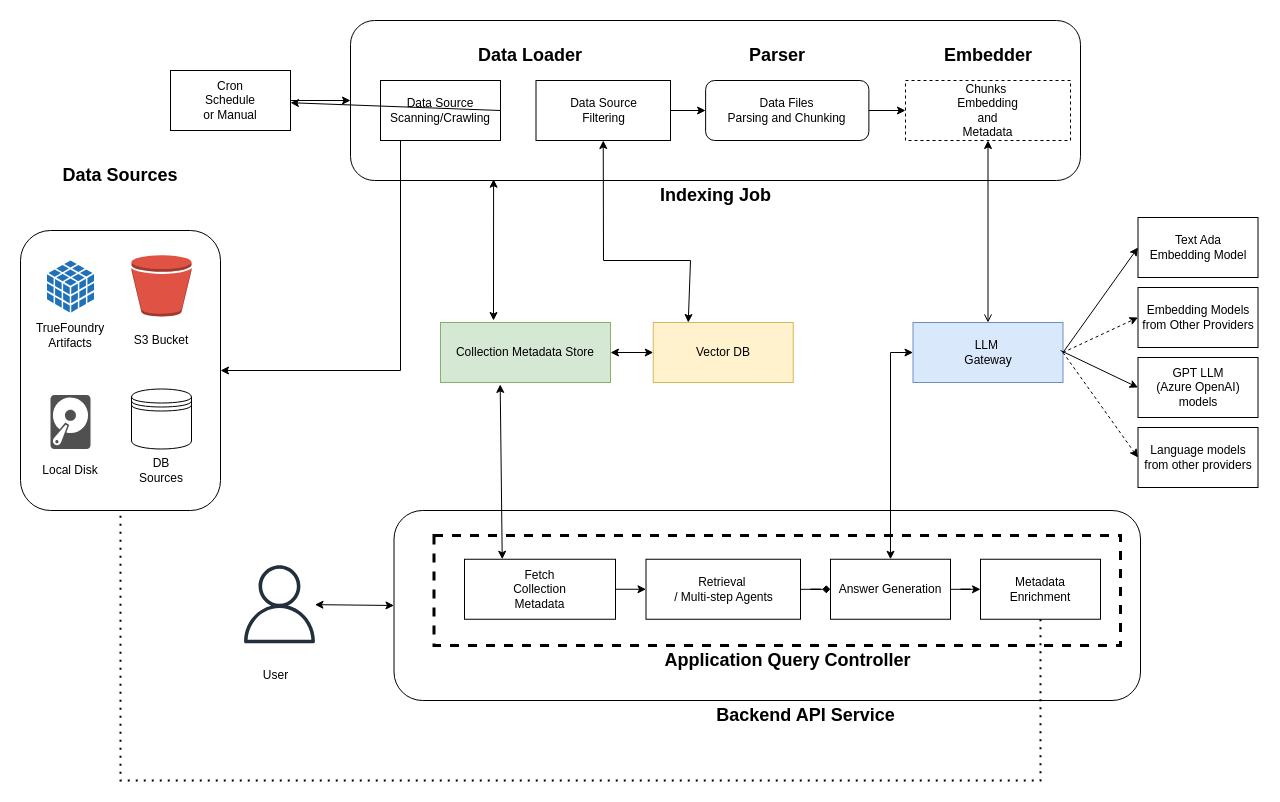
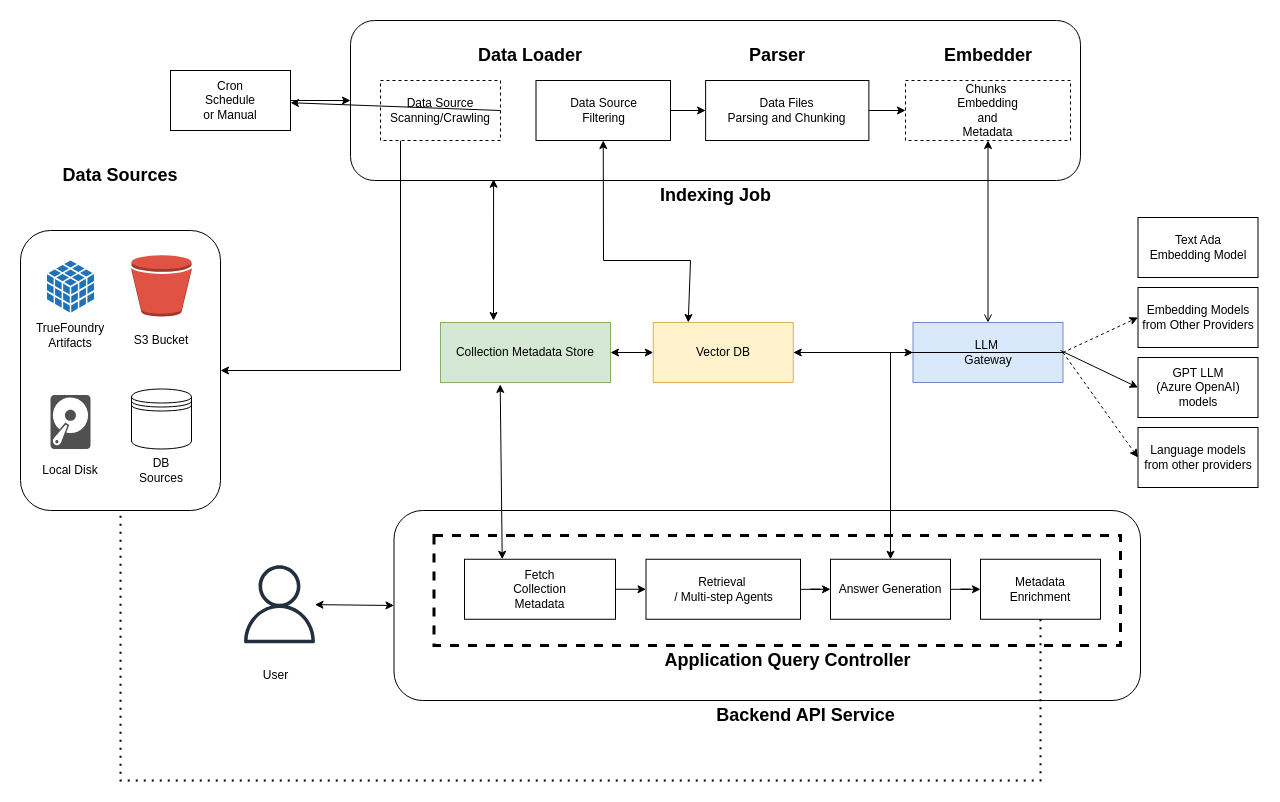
node "Data Source Scanning/Crawling": style solid -> dashed
node "Data Files Parsing and Chunking": shape rounded rectangle -> rectangle
edge "LLM Gateway" -> "Text Ada Embedding Model": now "LLM Gateway" -> "Vector DB"
edge "Retrieval / Multi-step Agents" -> "Answer Generation": arrowhead diamond -> classic
